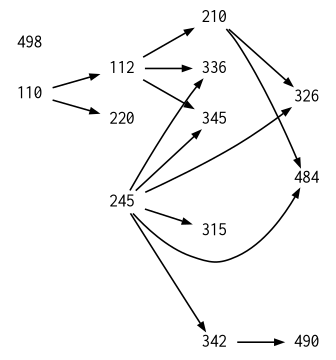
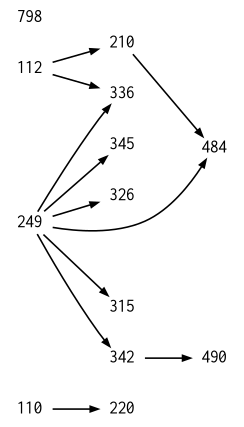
node "498": label "498" -> "798"
edge "210" -> "326": removed
edge "110" -> "112": removed
edge "112" -> "345": removed
node "245": label "245" -> "249"
